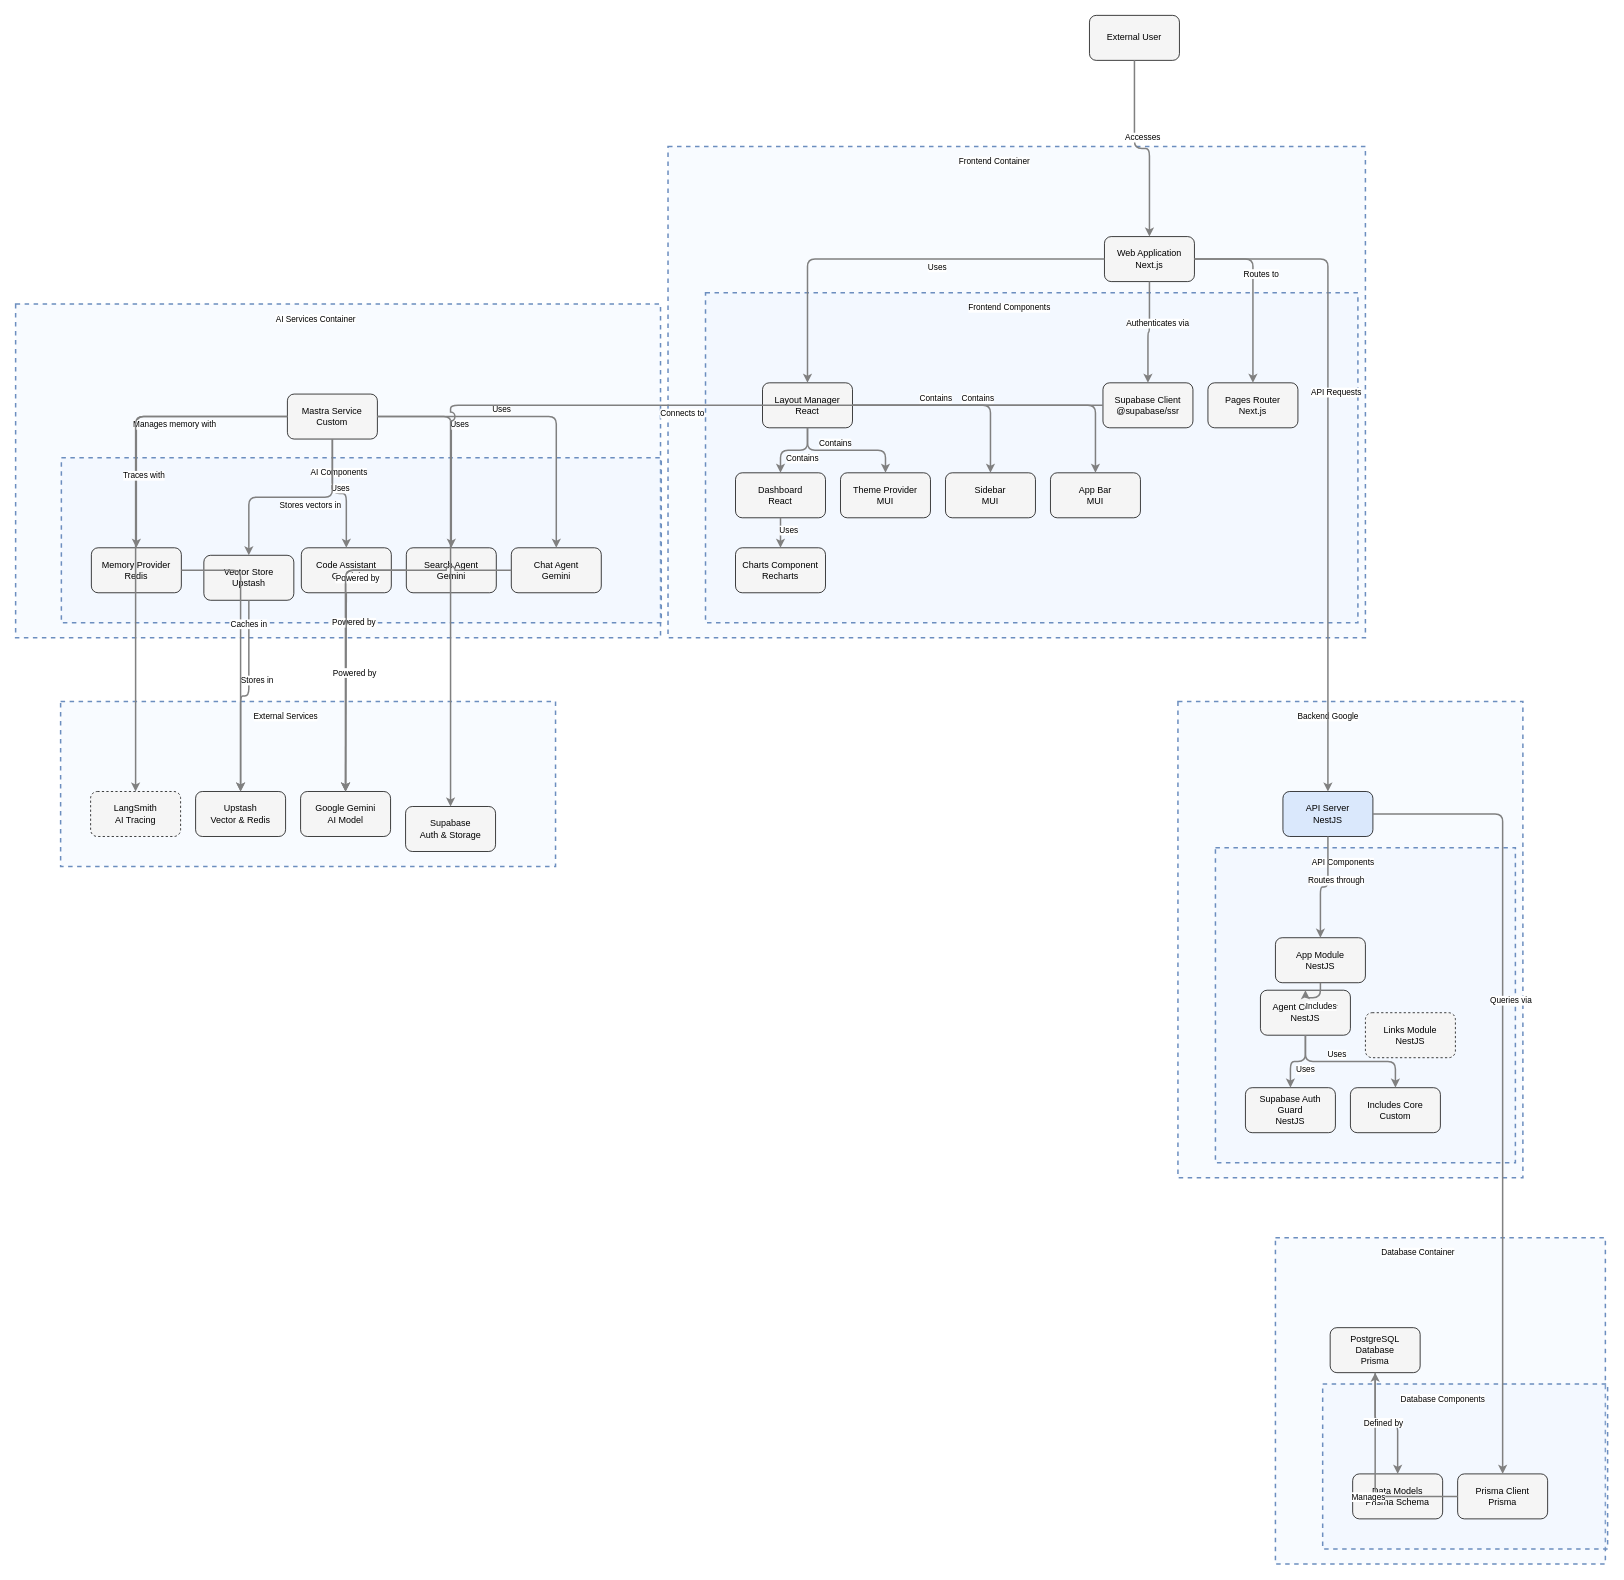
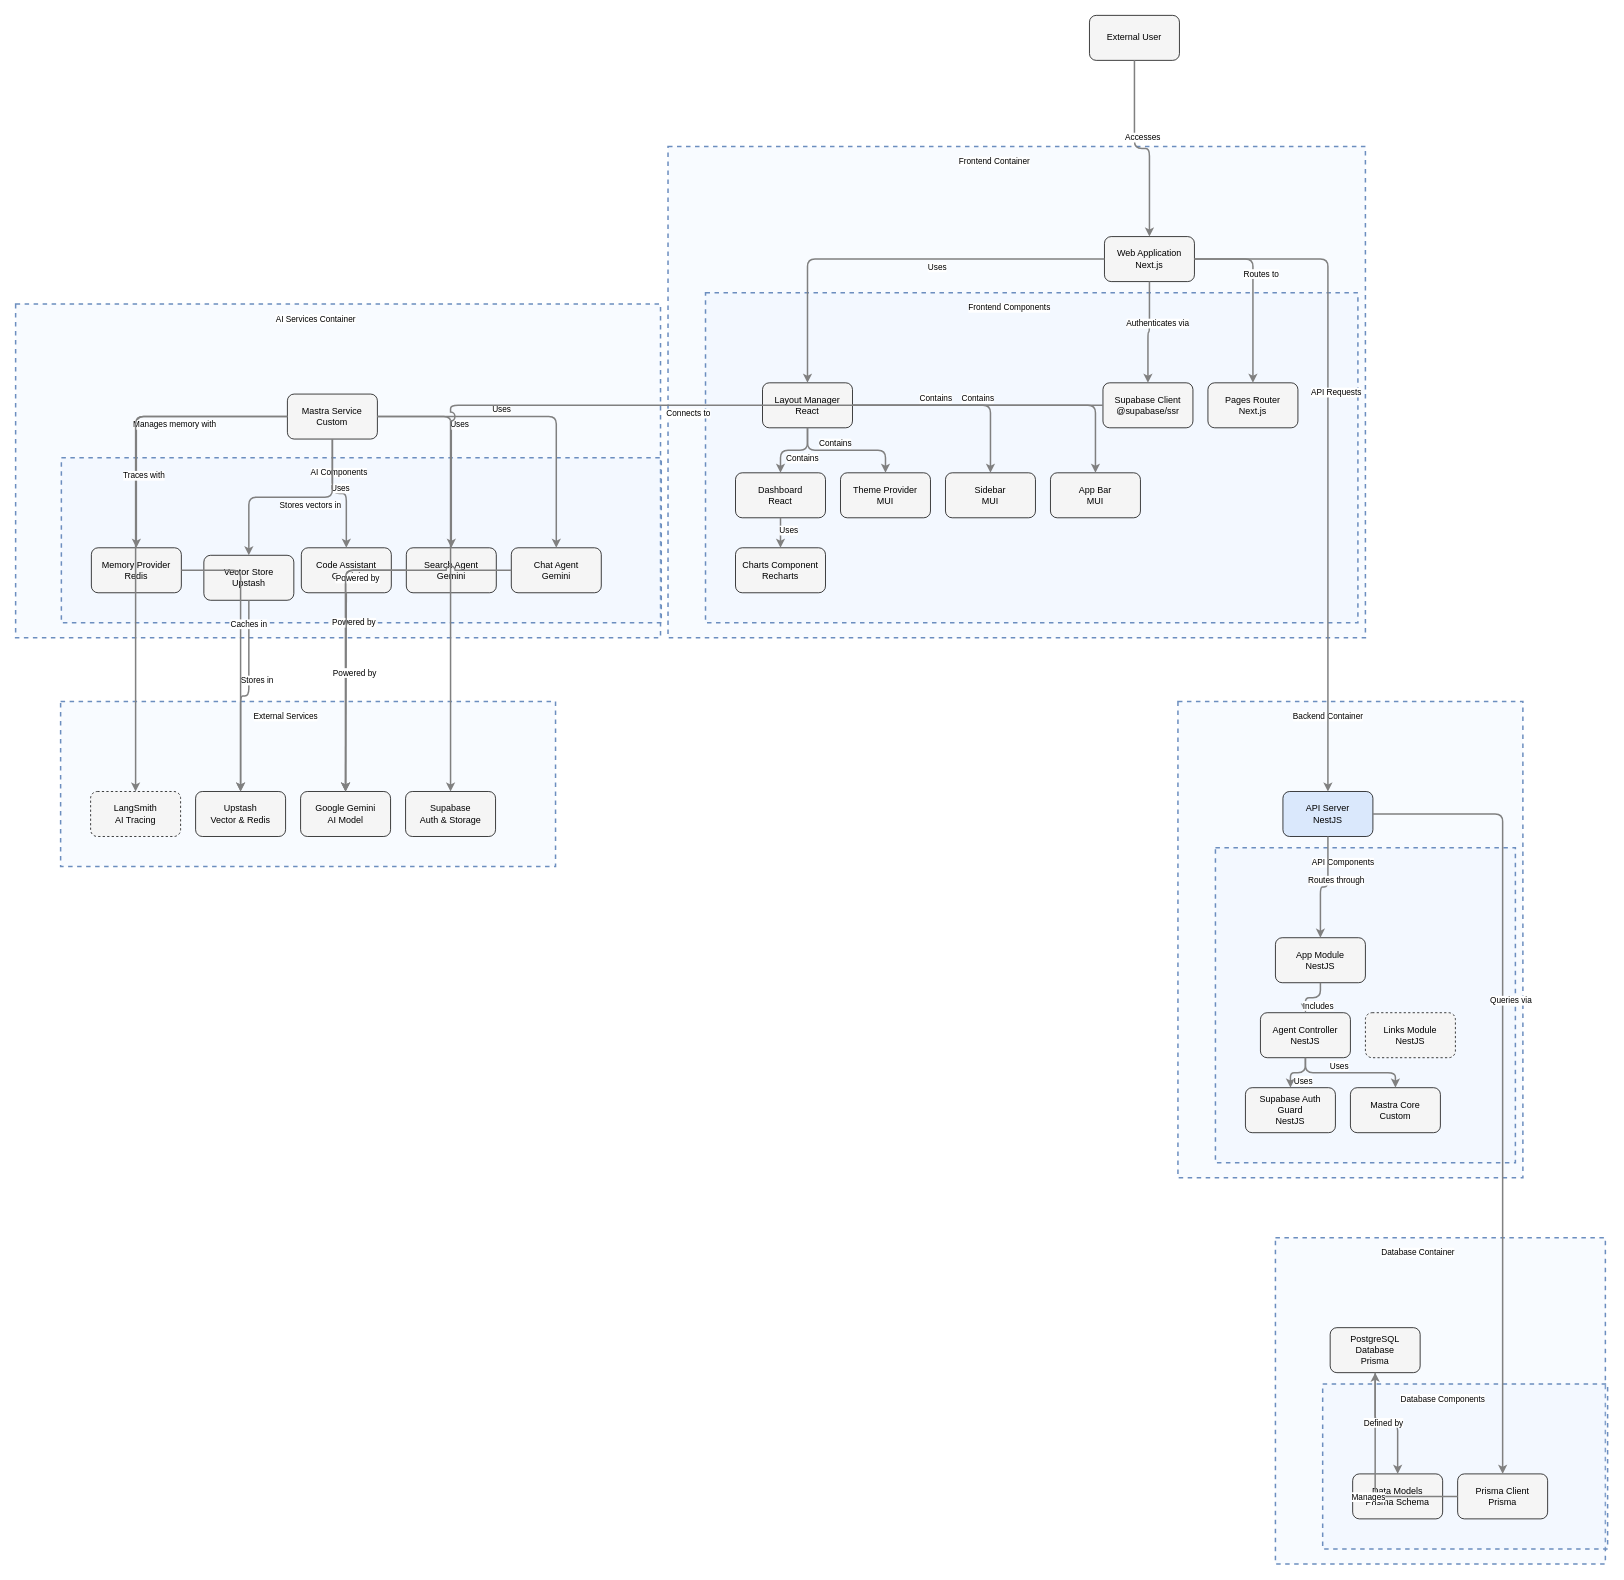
node "Backend Google": label "Backend Google" -> "Backend Container"
node "Supabase Auth & Storage": moved (450, 829) -> (450, 814)
node "Agent Controller NestJS": moved (1305, 1013) -> (1305, 1035)
node "Includes Core Custom": label "Includes Core Custom" -> "Mastra Core Custom"
